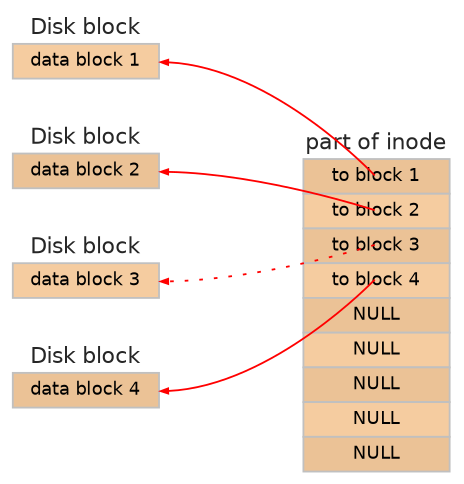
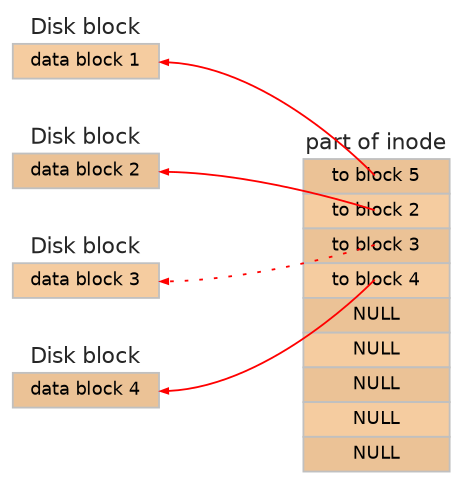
node "part of inode": text "to block 1" -> "to block 5"
